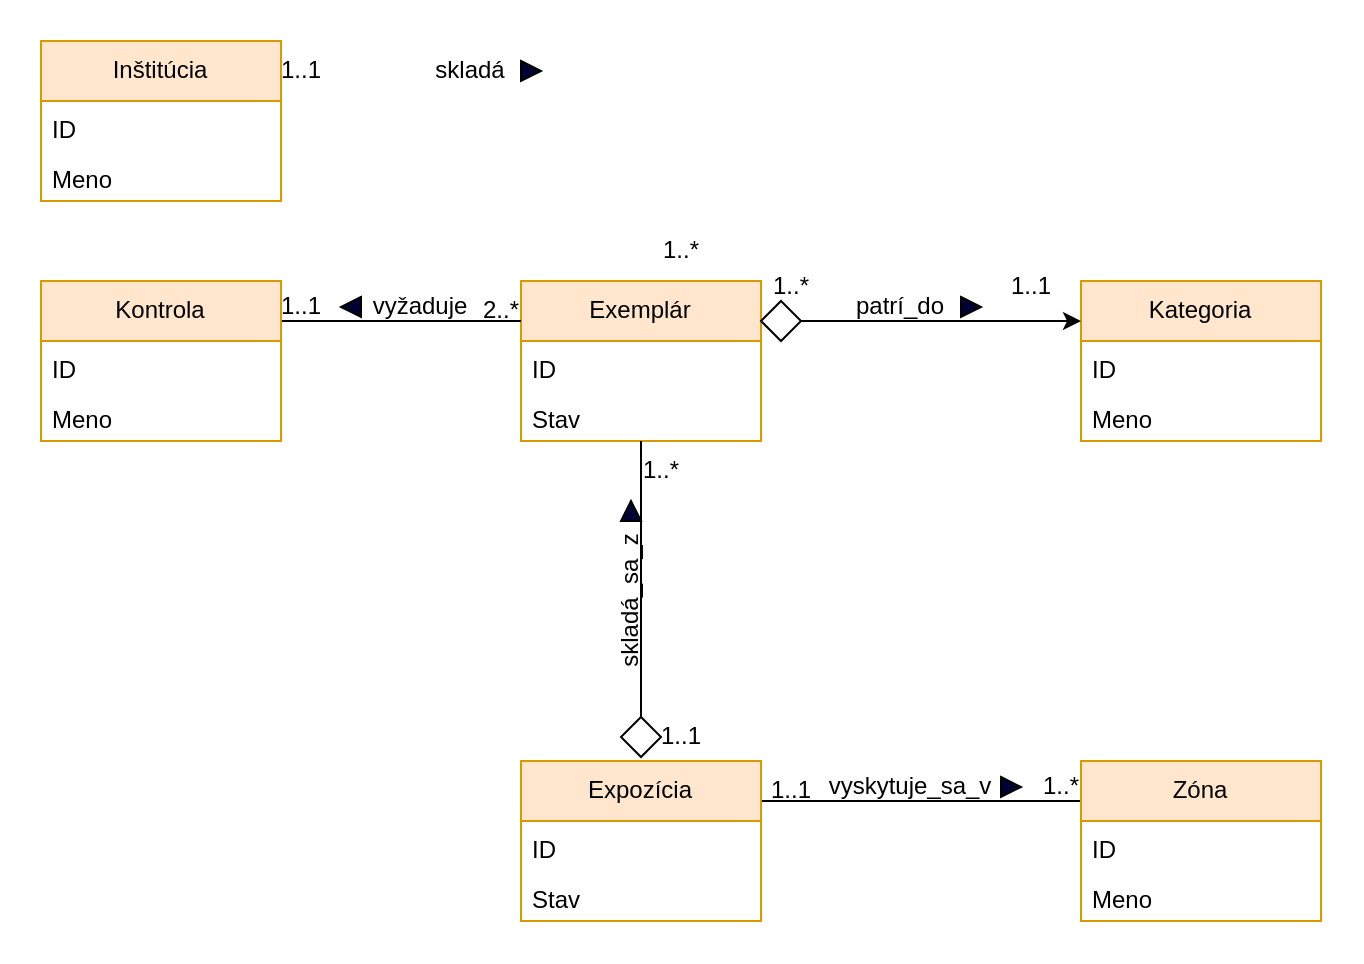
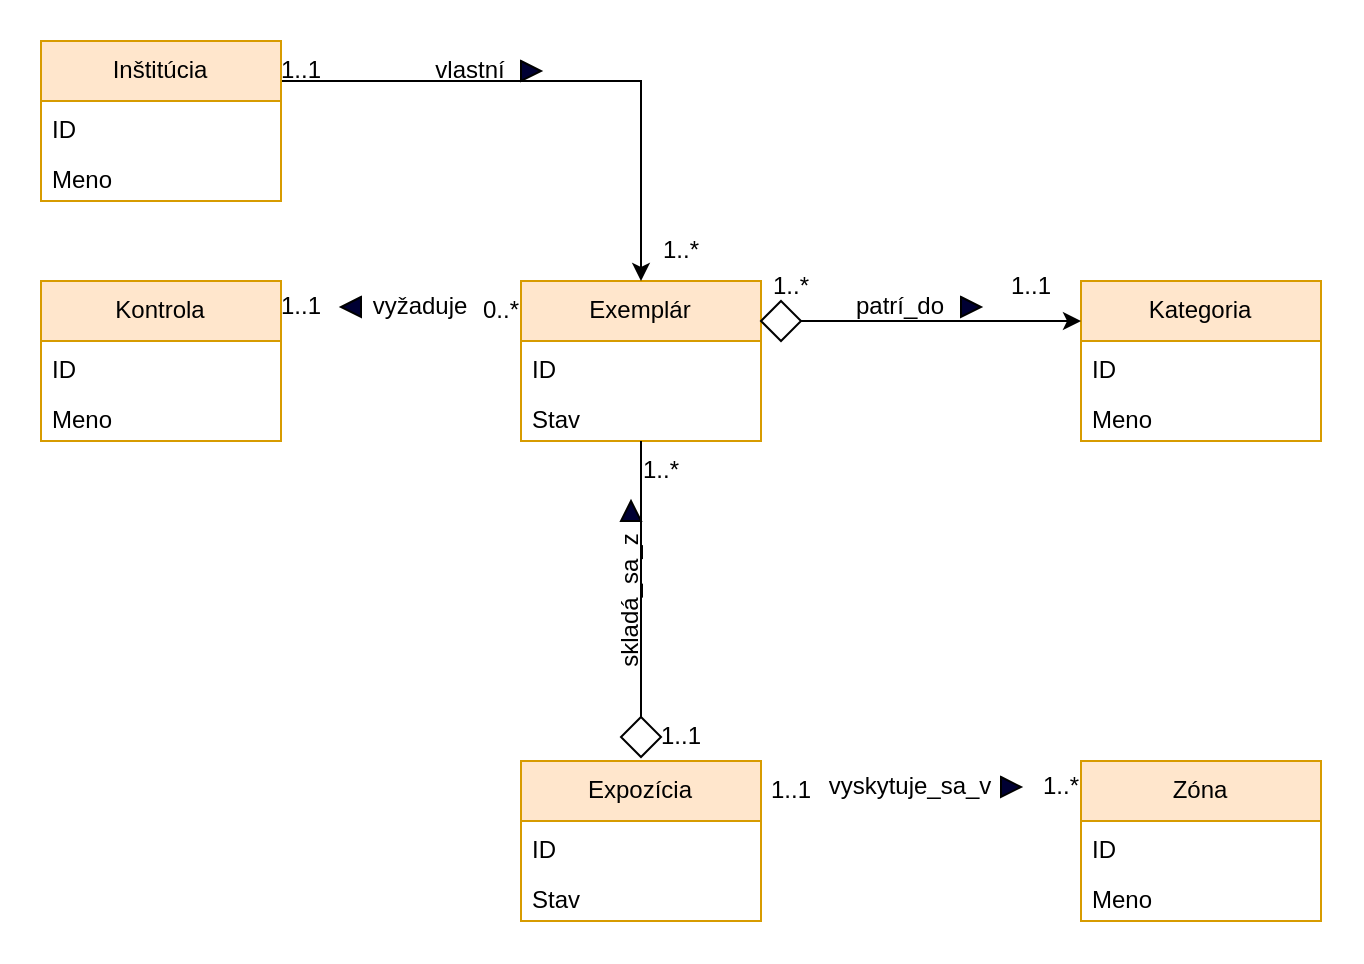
node "skladá": label "skladá" -> "vlastní"
edge "Inštitúcia" -> "Exemplár": added
node "2..*": label "2..*" -> "0..*"
edge "Kontrola" -- "Exemplár": removed
edge "Expozícia" -- "Zóna": removed
